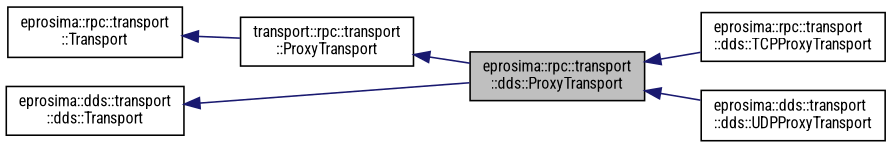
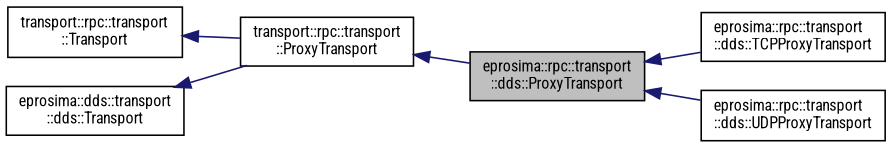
node "eprosima::rpc::transport ::Transport": label "eprosima::rpc::transport ::Transport" -> "transport::rpc::transport ::Transport"
edge "eprosima::rpc::transport ::dds::ProxyTransport" -> "eprosima::dds::transport ::dds::Transport": now "transport::rpc::transport ::ProxyTransport" -> "eprosima::dds::transport ::dds::Transport"
node "eprosima::dds::transport ::dds::UDPProxyTransport": label "eprosima::dds::transport ::dds::UDPProxyTransport" -> "eprosima::rpc::transport ::dds::UDPProxyTransport"
